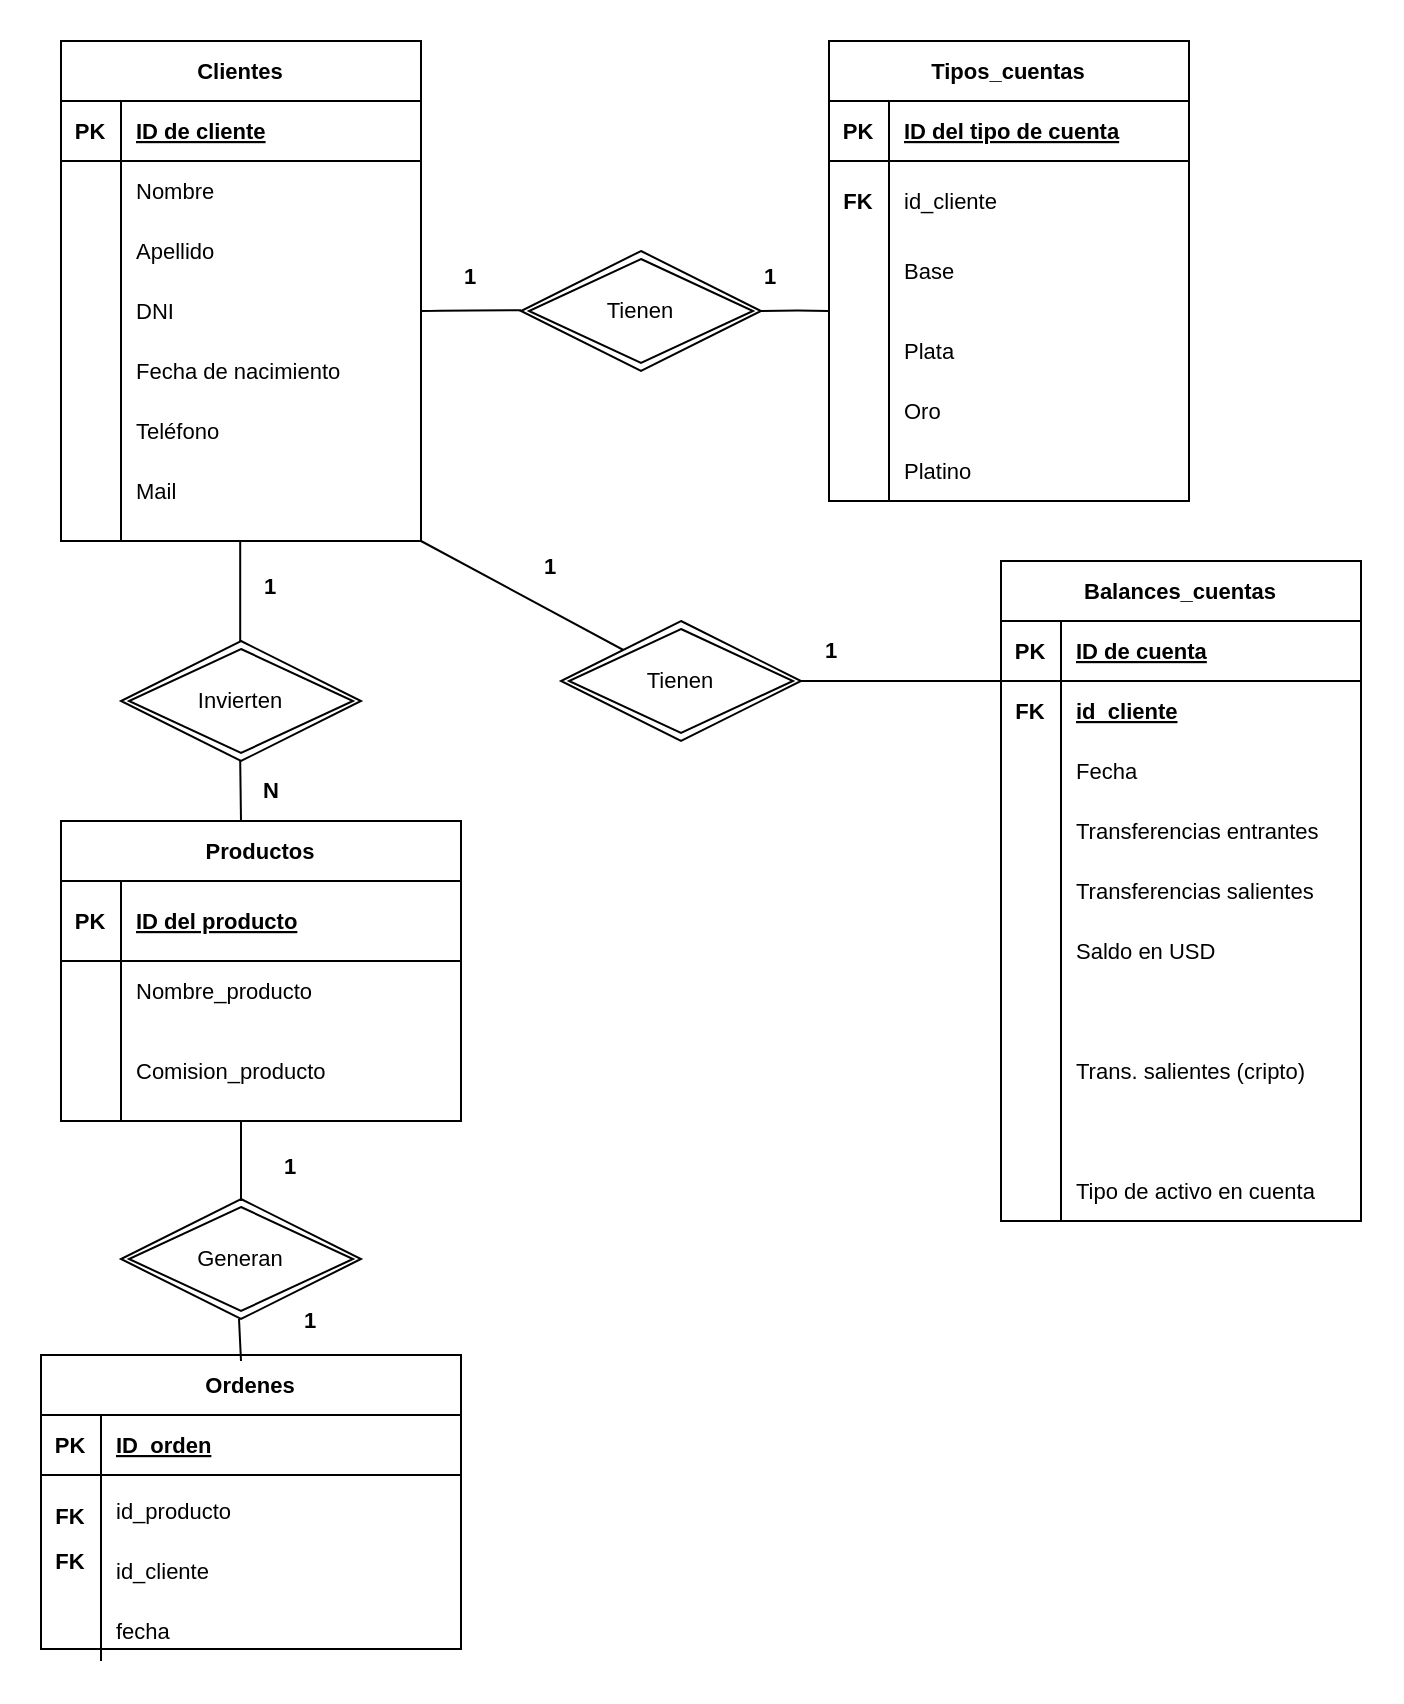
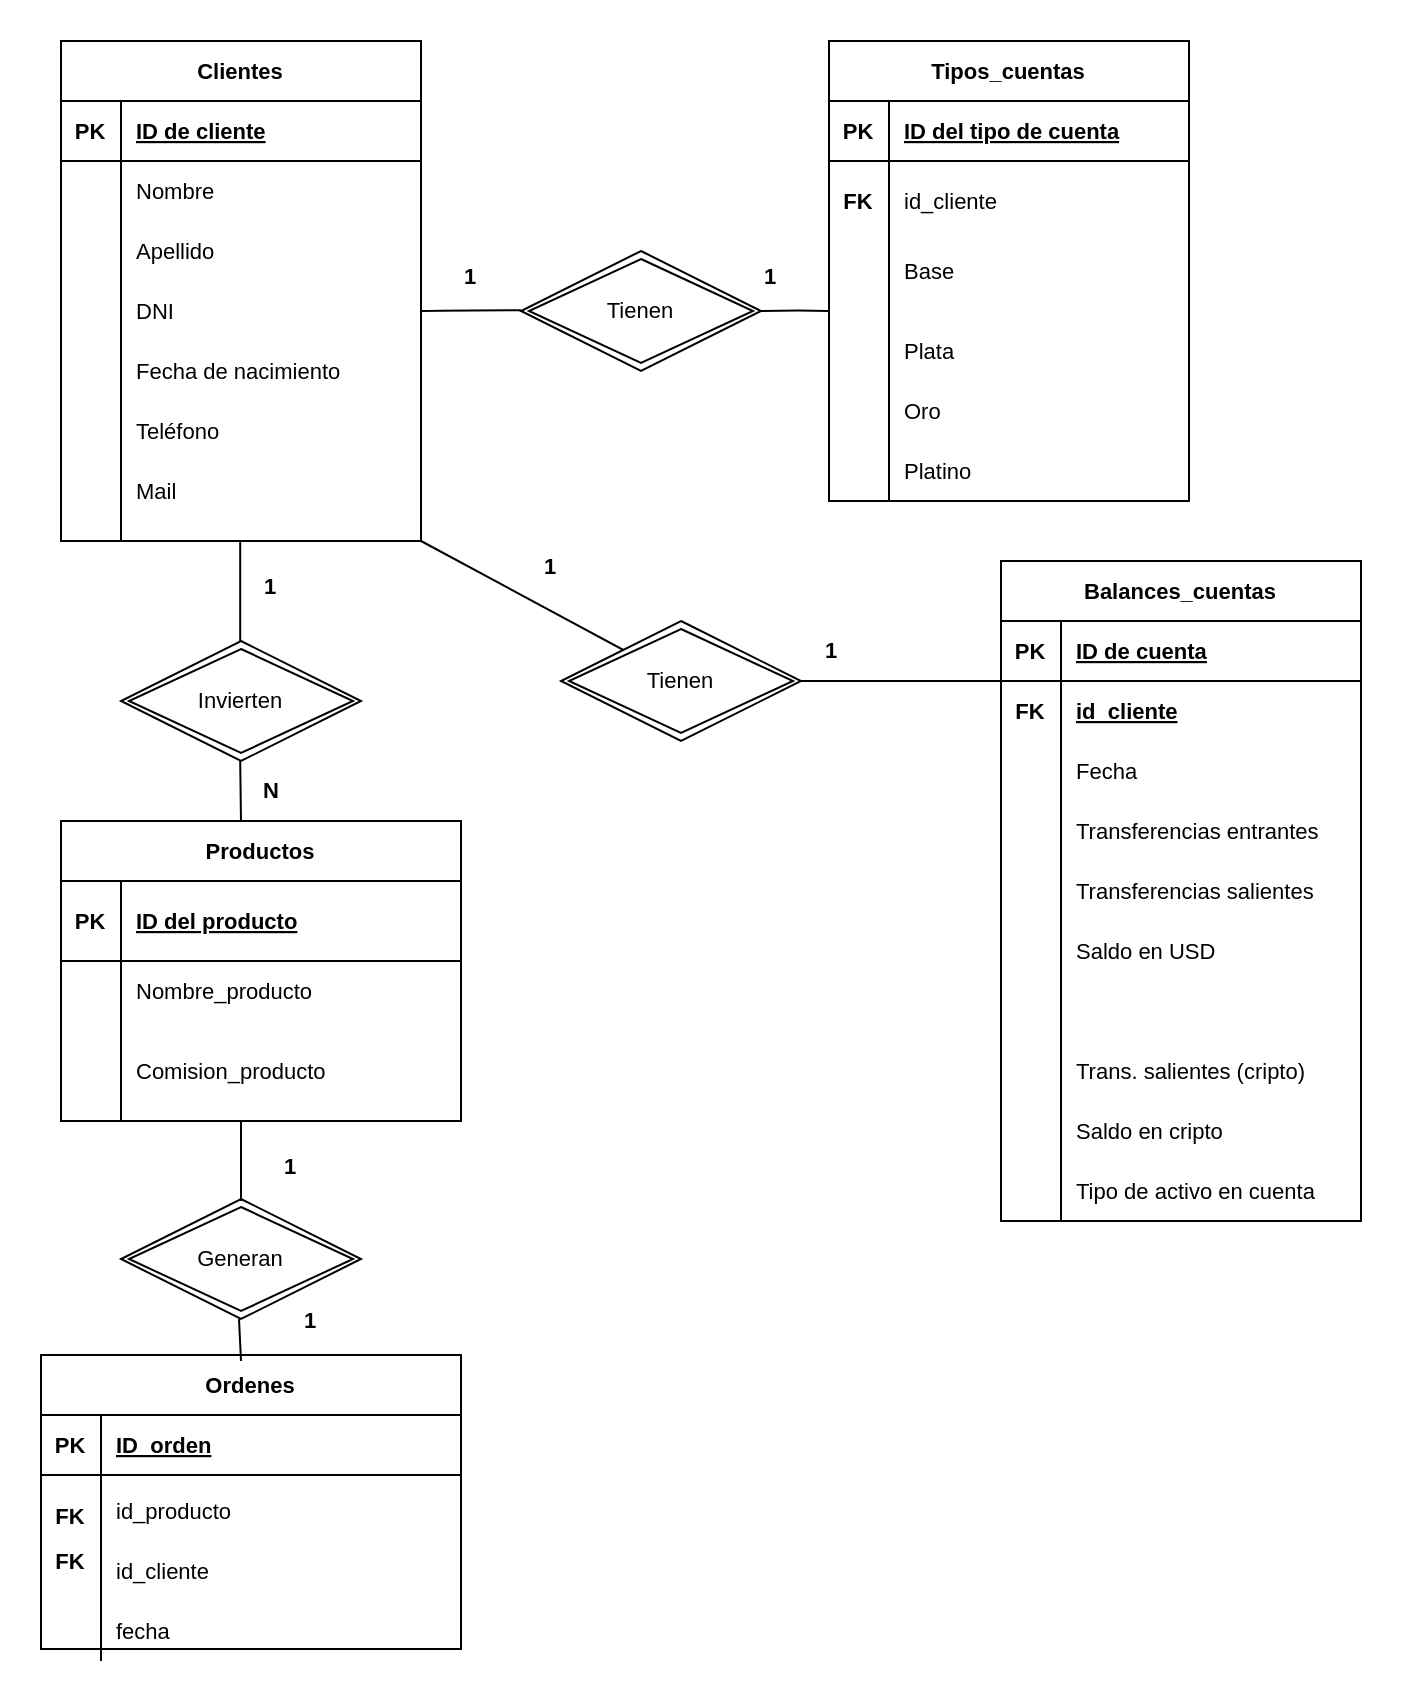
node "Saldo en cripto": added
